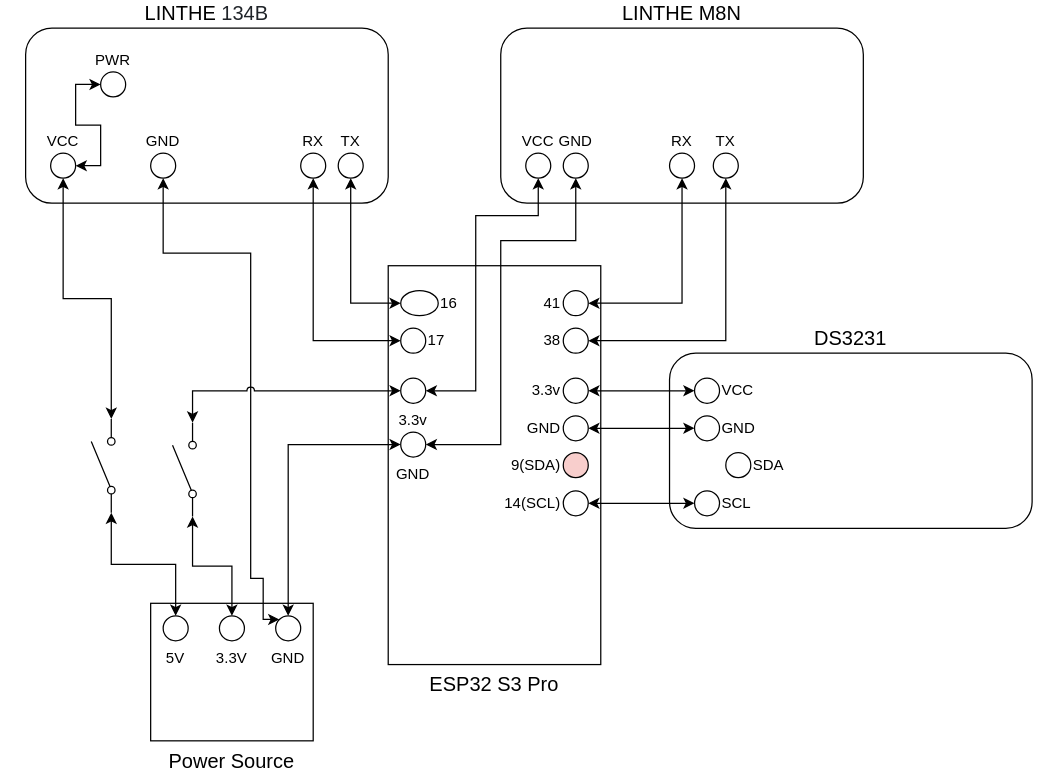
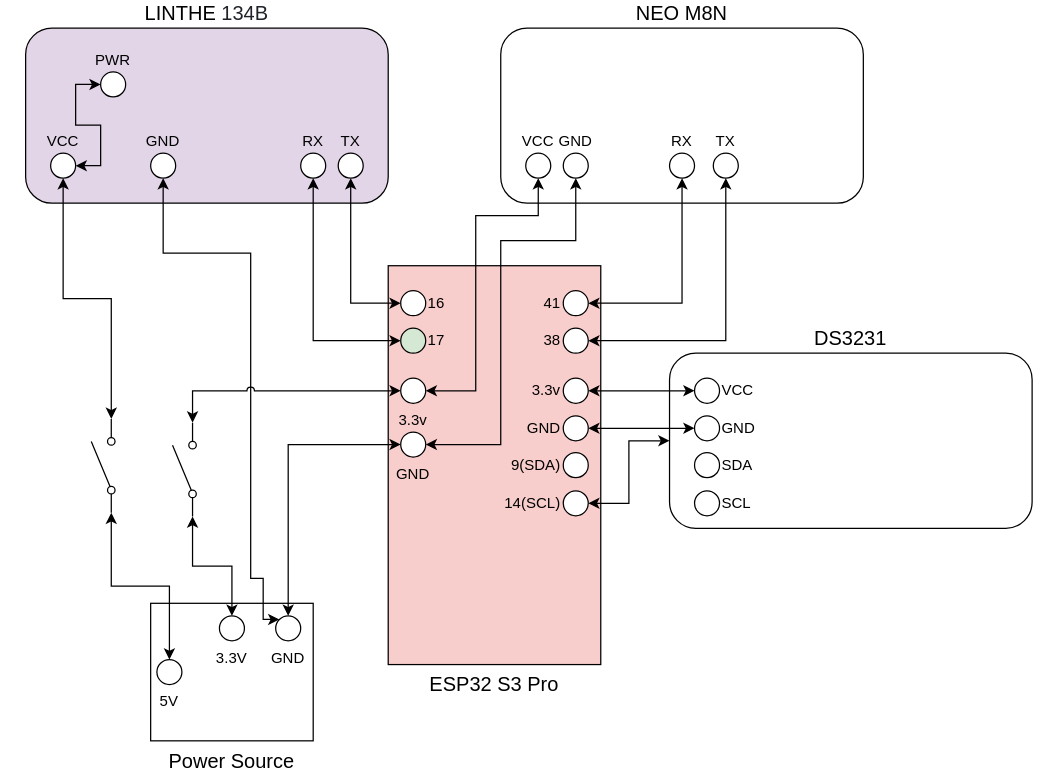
node "LINTHE M8N": label "LINTHE M8N" -> "NEO M8N"
node "LINTHE 134B": fillcolor #ffffff -> #e1d5e7
node "16": size 38x25 -> 25x25
node "17": fillcolor #ffffff -> #d5e8d4
node "ESP32 S3 Pro": fillcolor #ffffff -> #f8cecc
node "9(SDA)": fillcolor #f8cecc -> #ffffff
node "SDA": moved (738, 465) -> (707, 465)
edge "14(SCL)" -- "SCL": now "14(SCL)" -- "DS3231"
node "5V": moved (176, 628) -> (169, 672)
